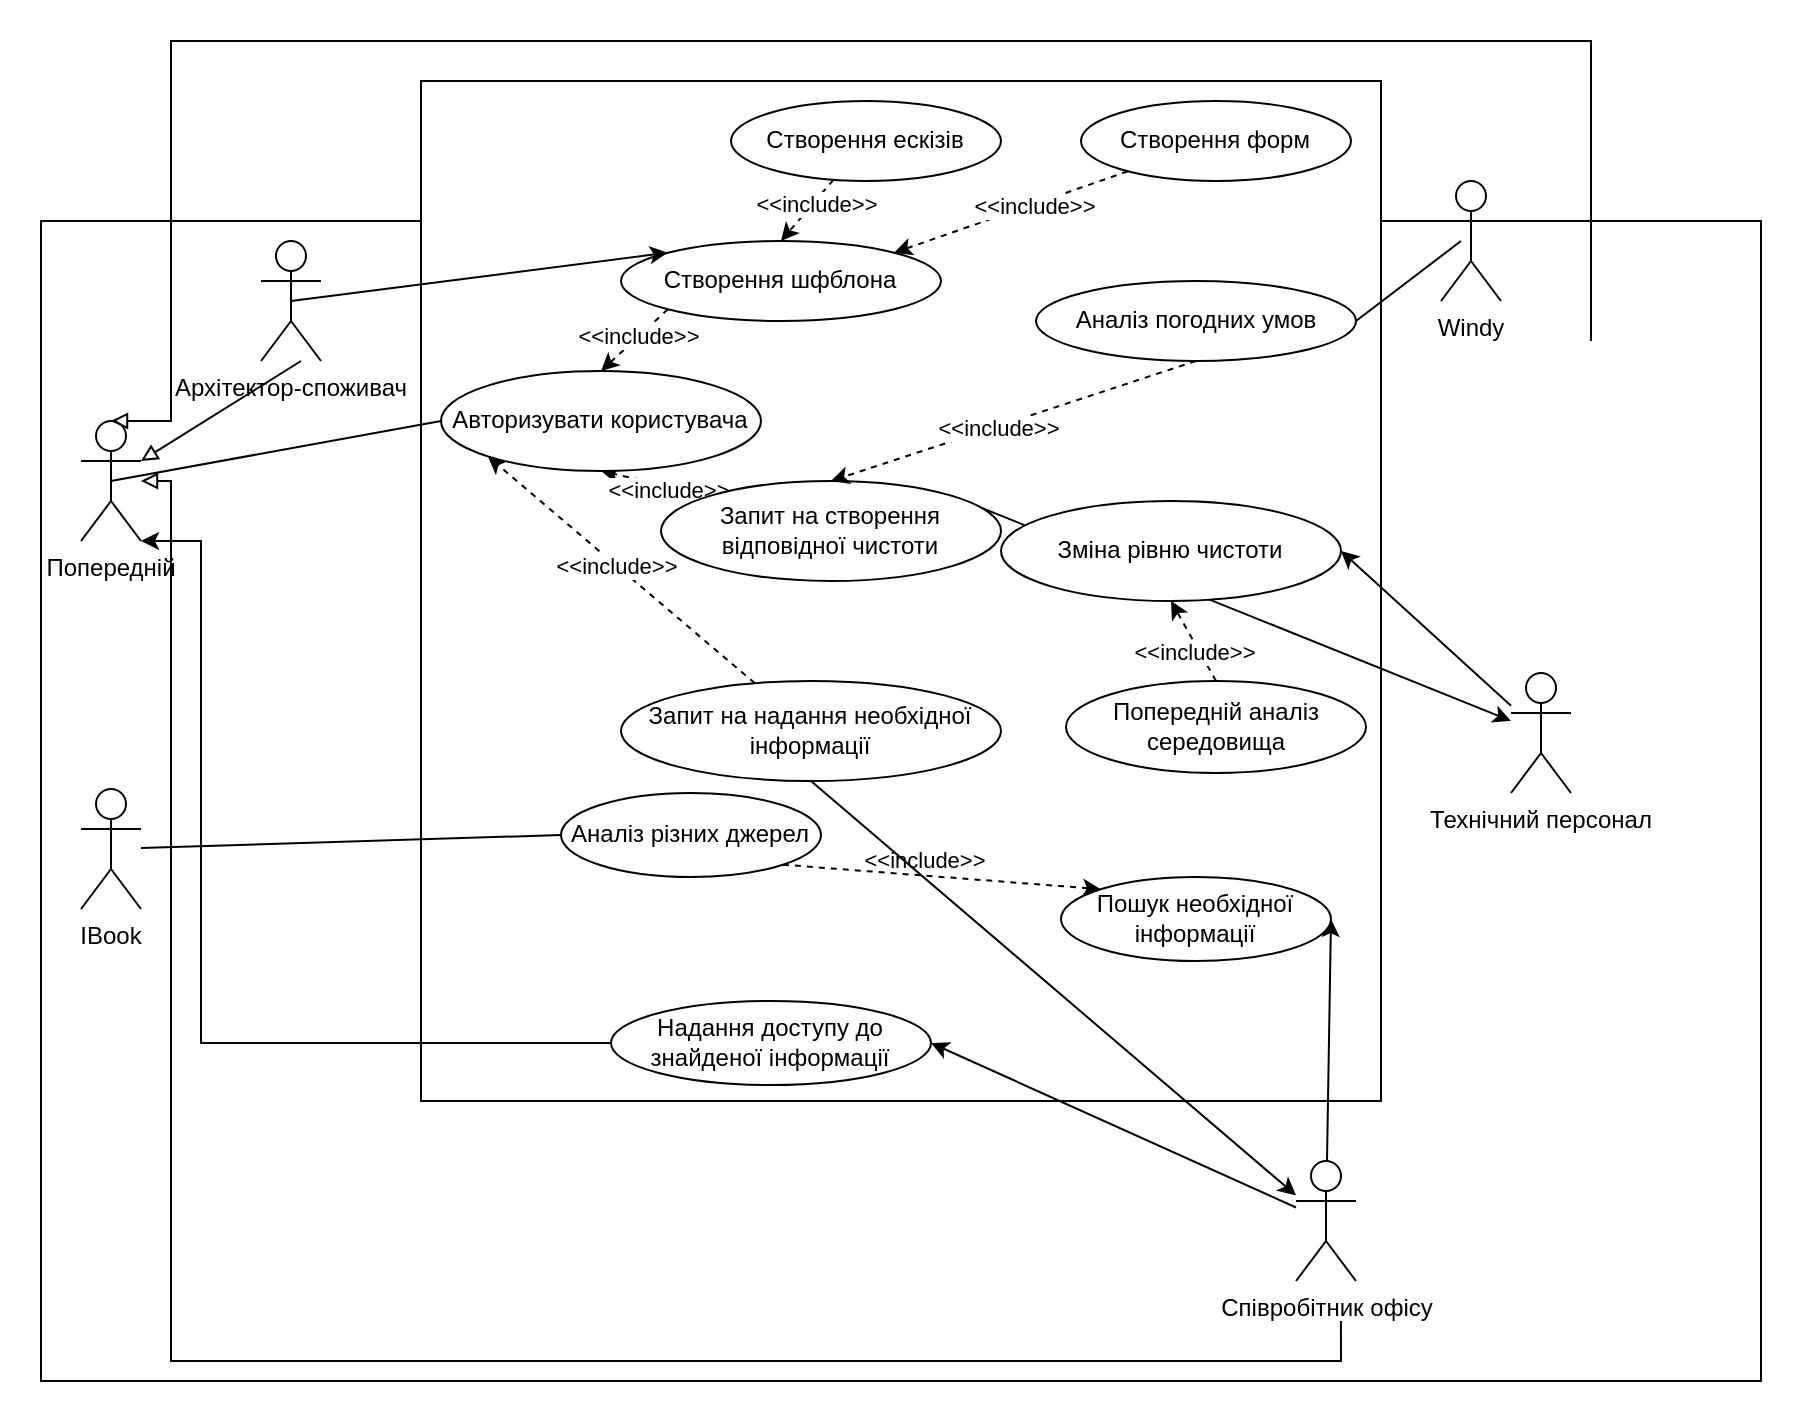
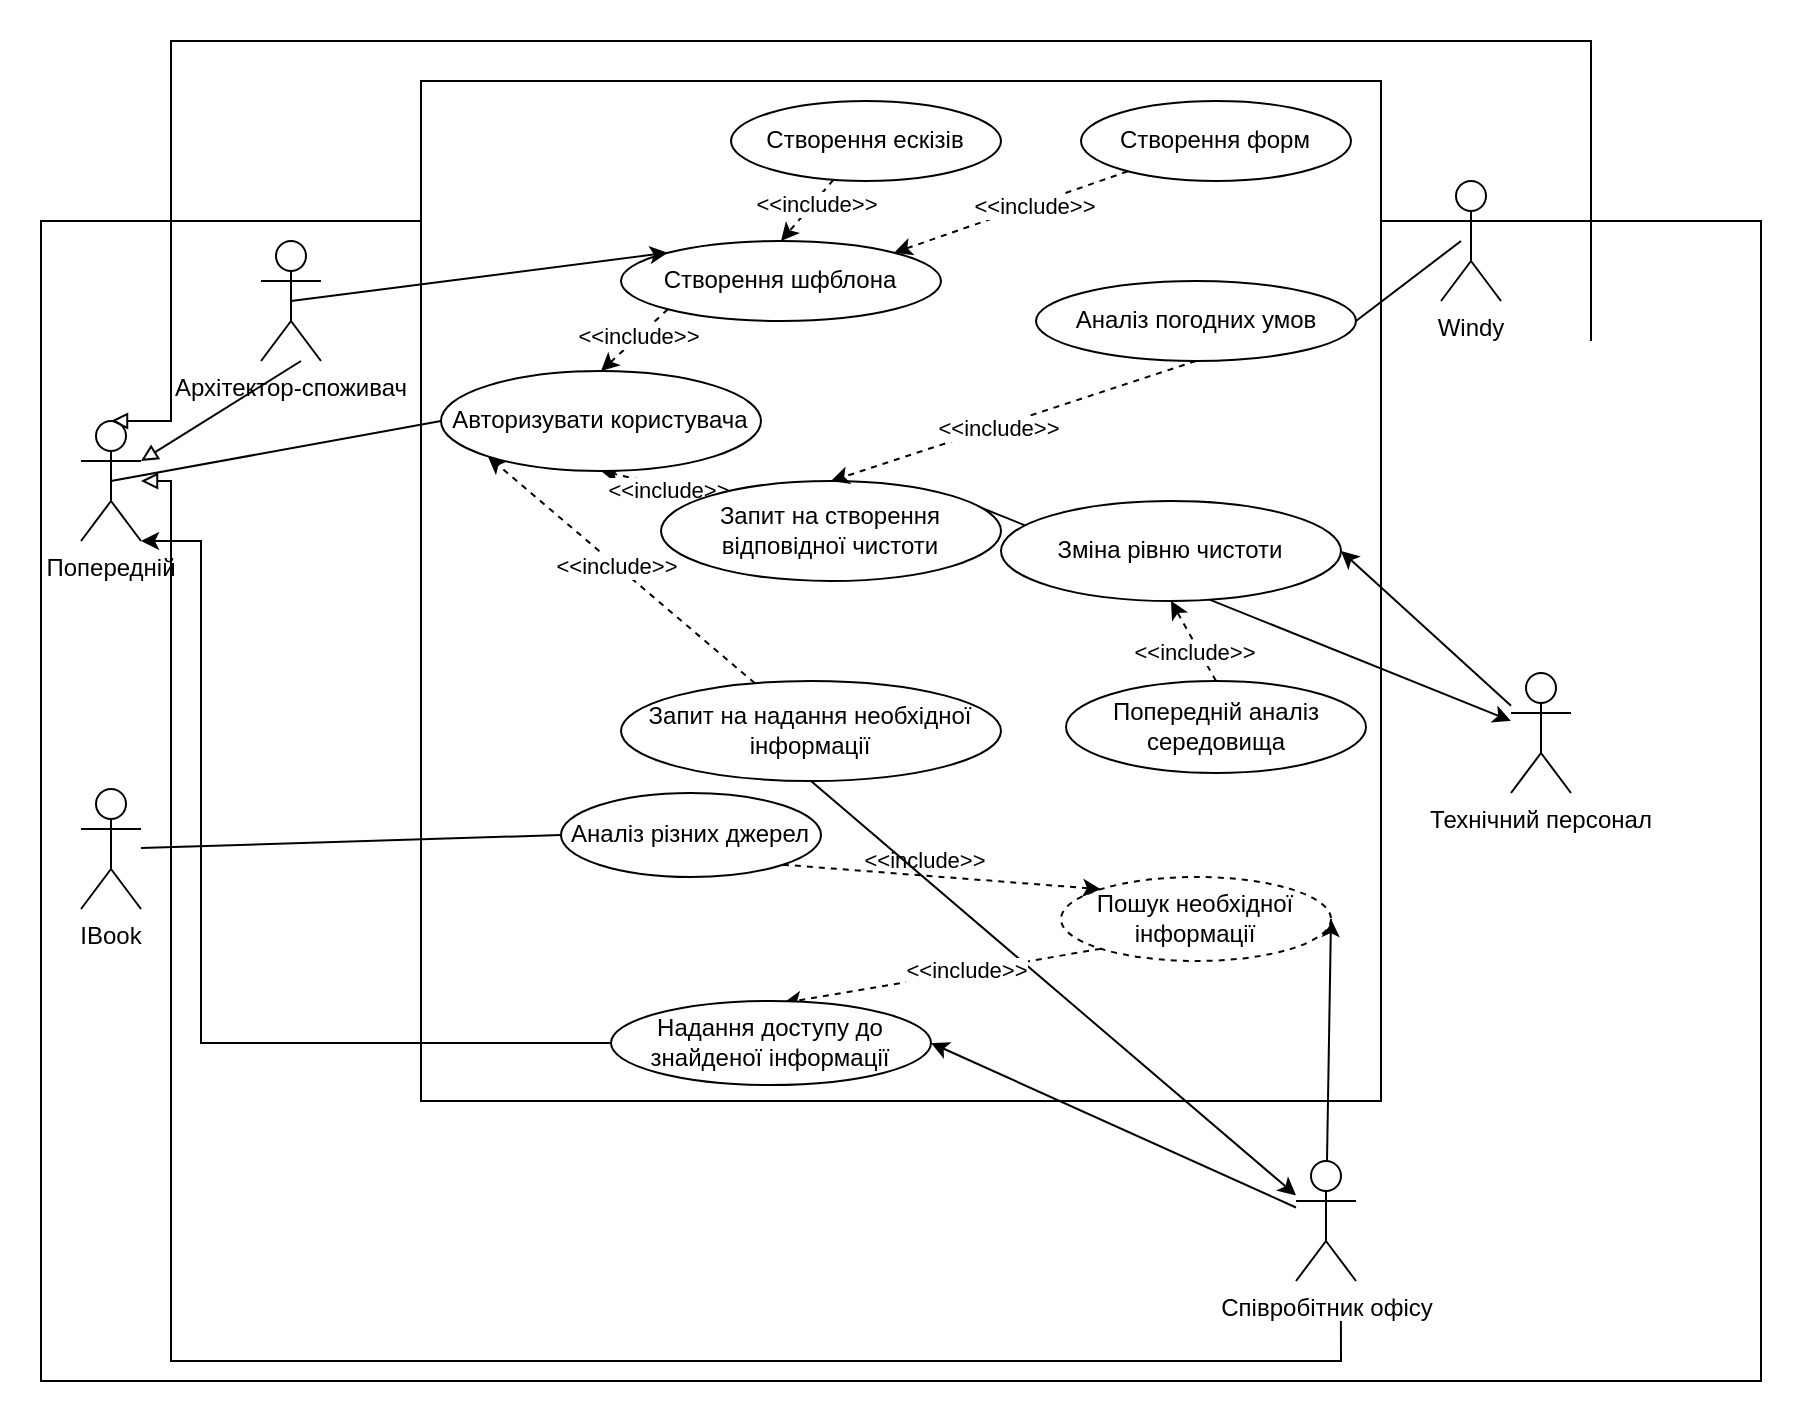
node "Пошук необхідної інформації": style solid -> dashed
edge "Пошук необхідної інформації" -> "Надання доступу до знайденої інформації": added, label "<<include>>"
